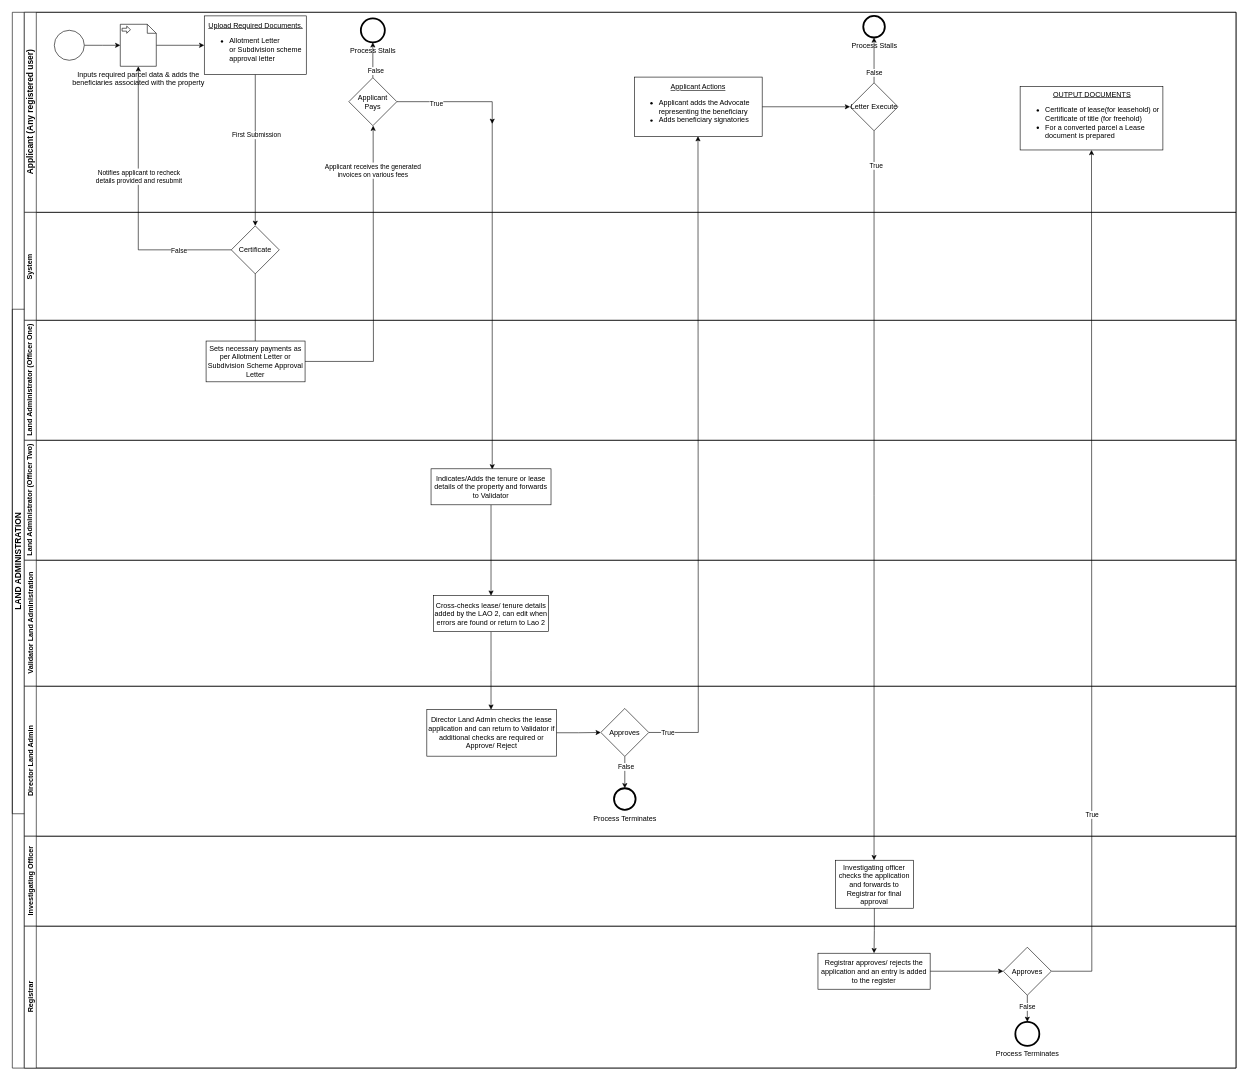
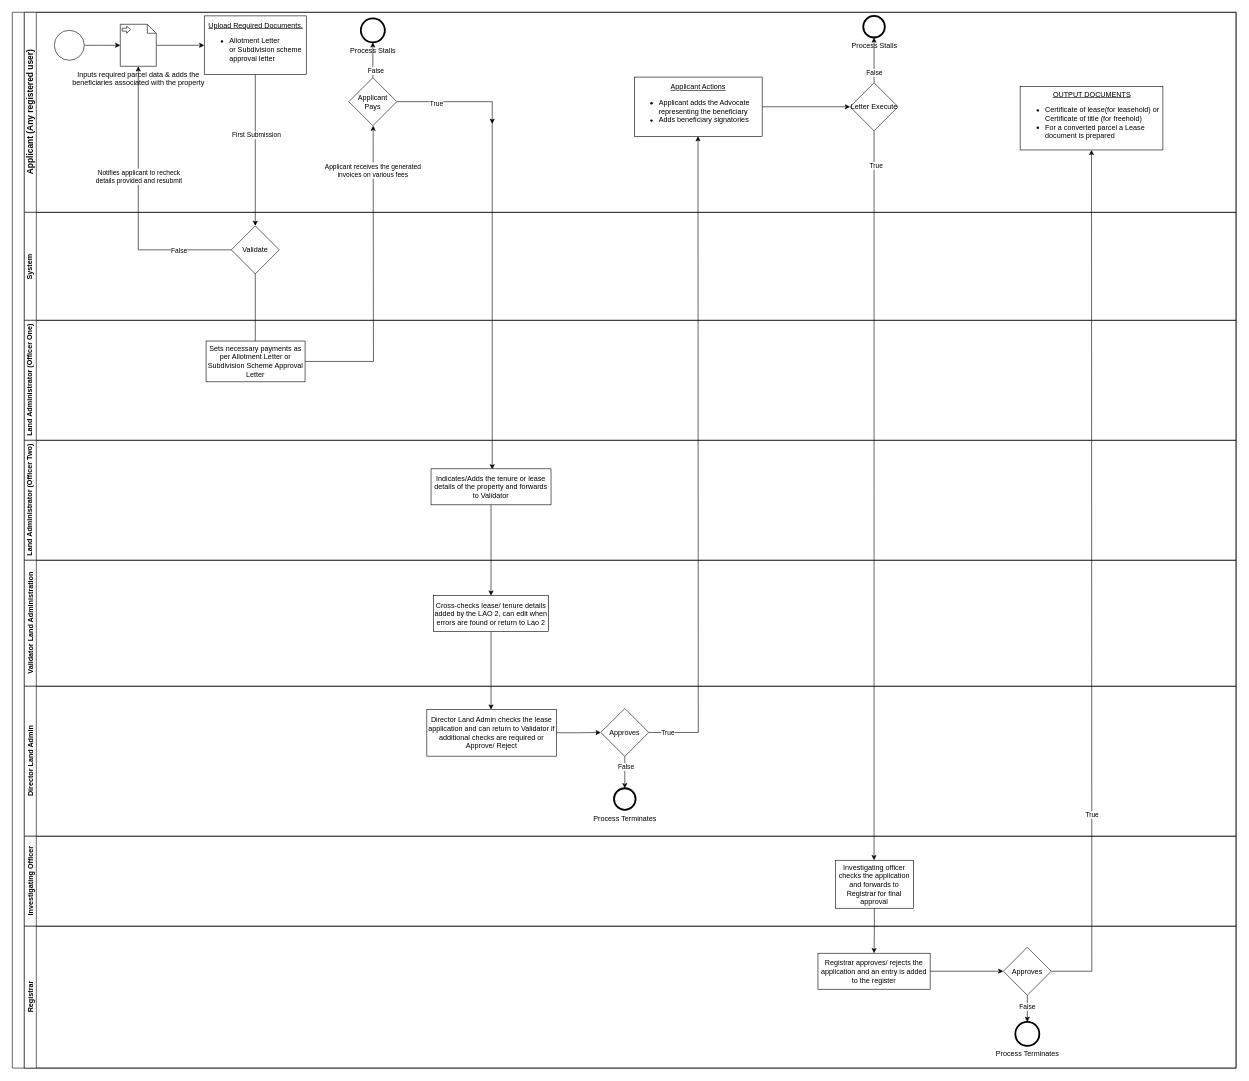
node "Certificate": label "Certificate" -> "Validate"
node "LAND ADMINISTRATION": removed
